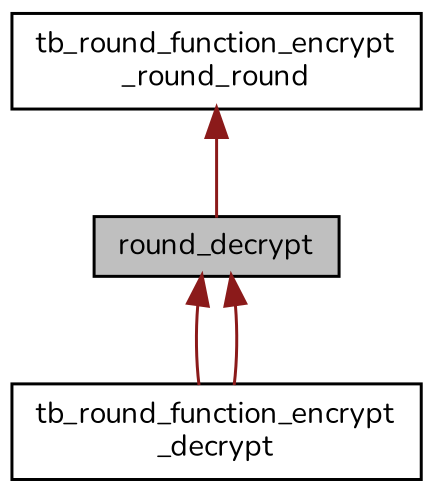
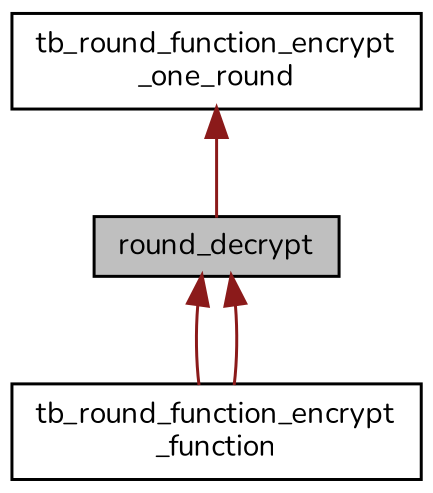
node "tb_round_function_encrypt _round_round": label "tb_round_function_encrypt _round_round" -> "tb_round_function_encrypt _one_round"
node "tb_round_function_encrypt _decrypt": label "tb_round_function_encrypt _decrypt" -> "tb_round_function_encrypt _function"
